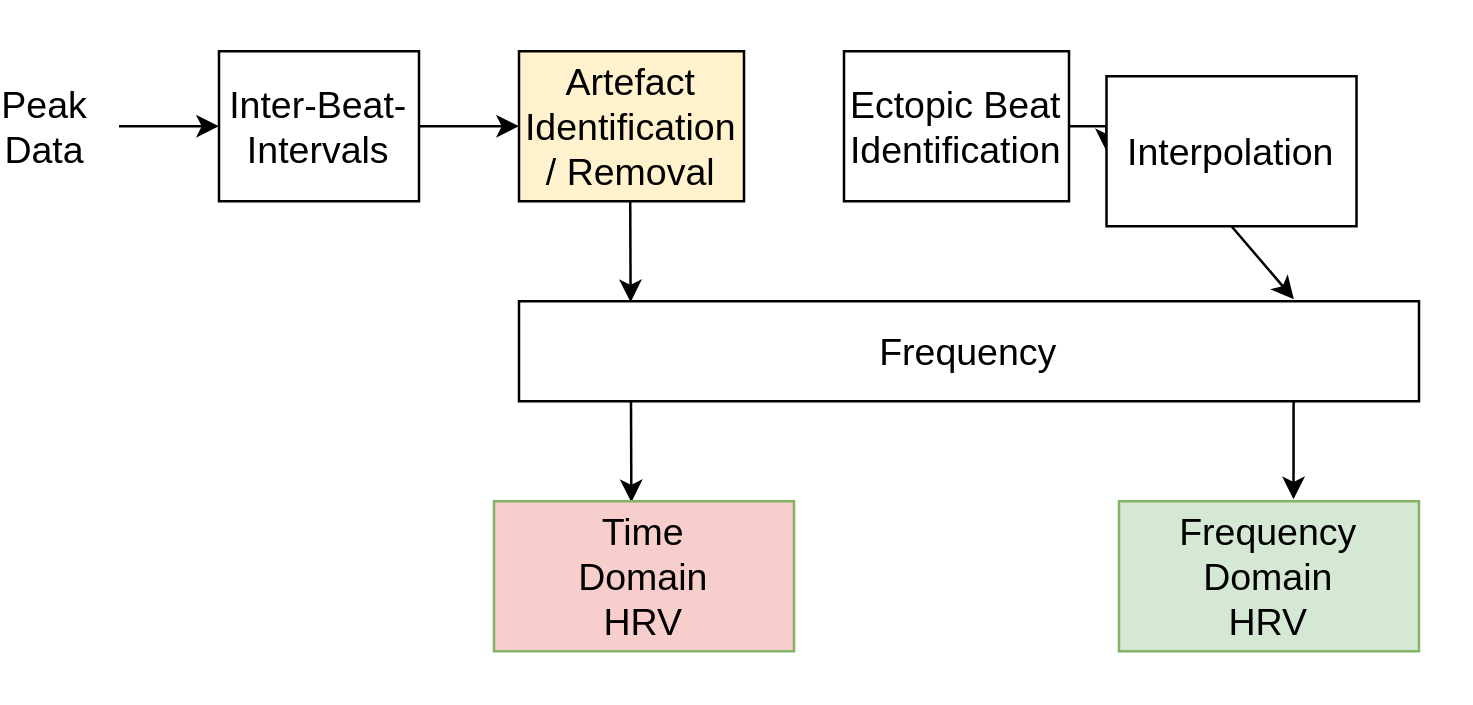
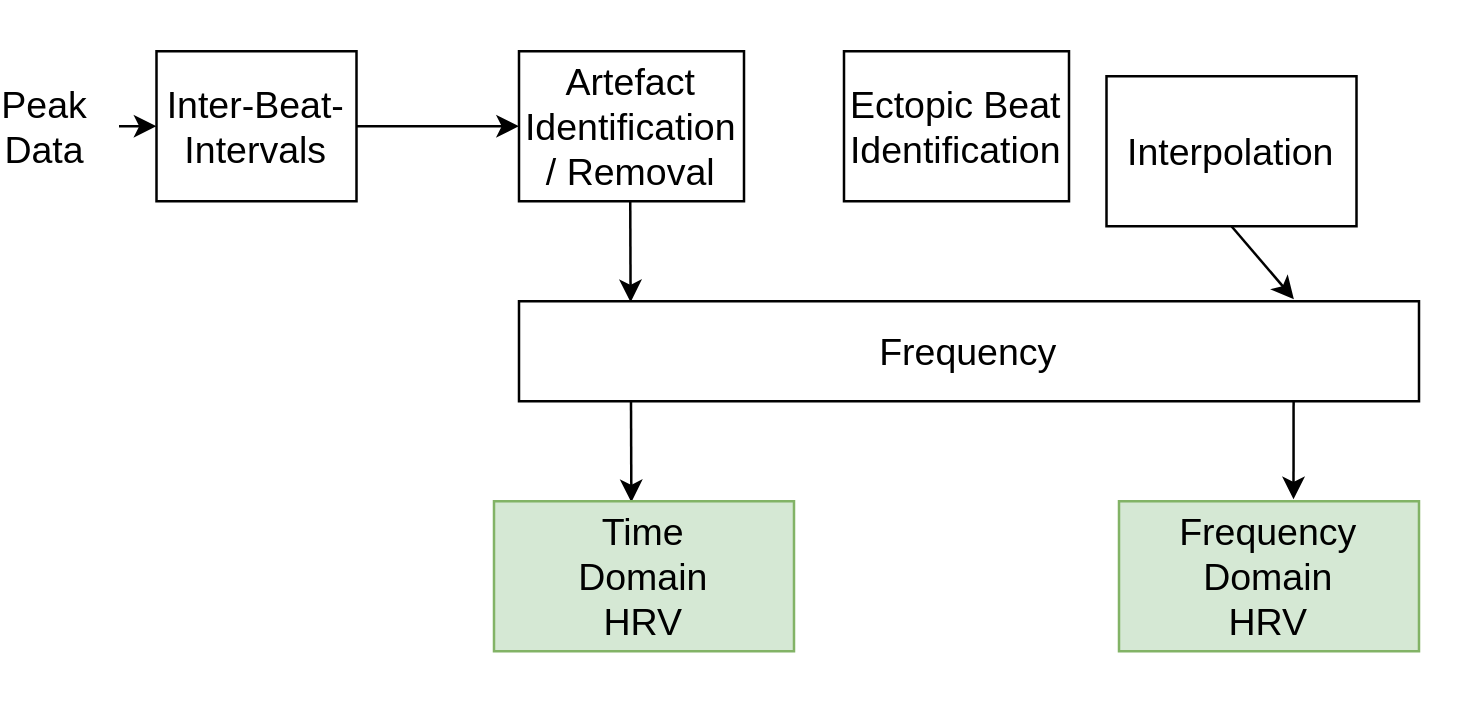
node "Inter-Beat-Intervals": moved (319, 126) -> (256, 126)
node "Artefact Identification / Removal": fillcolor #fff2cc -> #ffffff
edge "Ectopic Beat Identification" -> "Interpolation": removed
node "Time Domain HRV": fillcolor #f8cecc -> #d5e8d4
